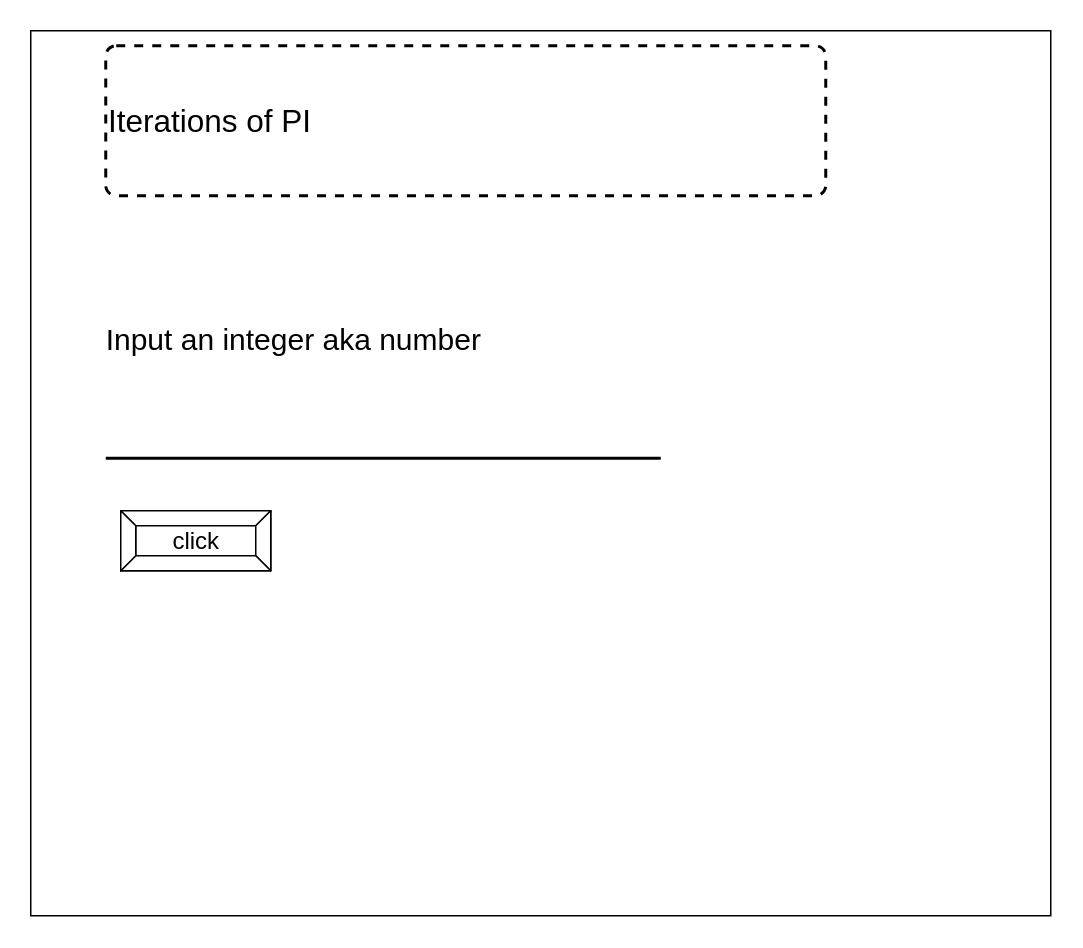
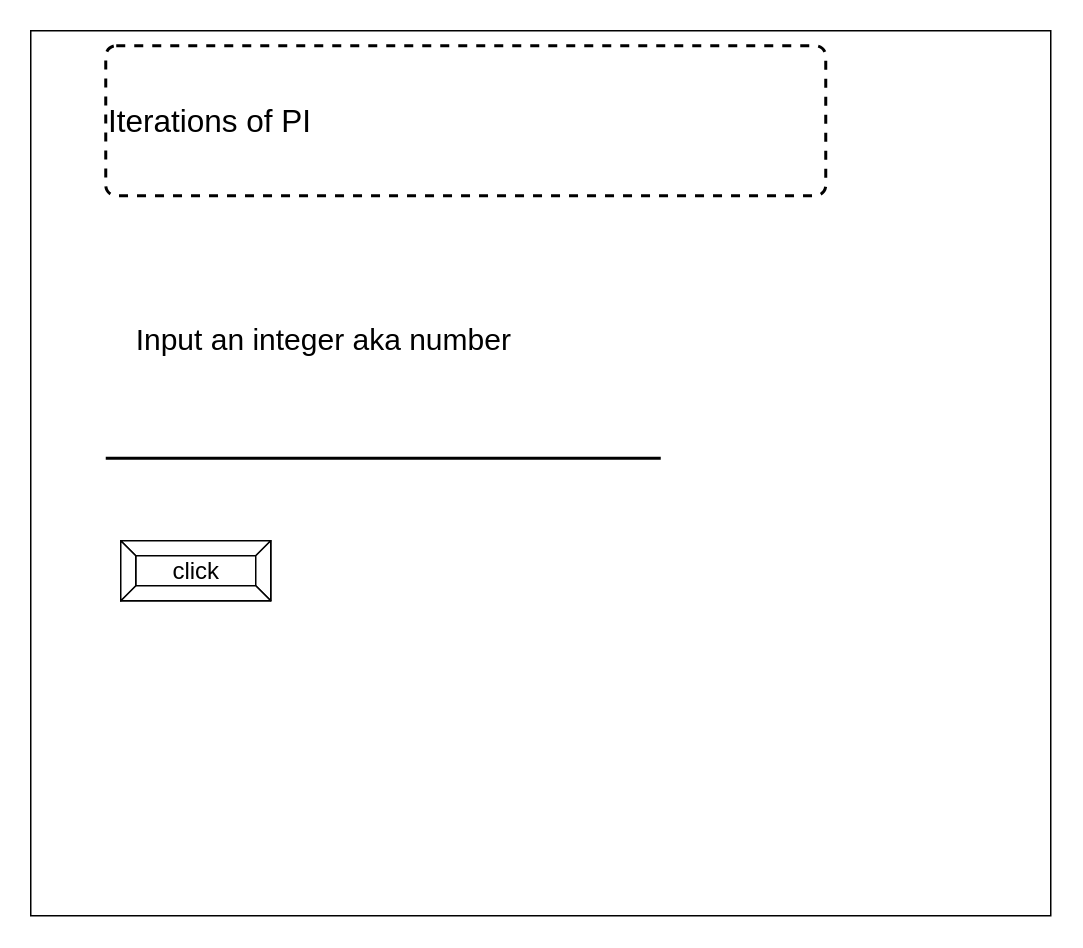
node "Input an integer aka number": moved (293, 338) -> (323, 338)
node "click": moved (196, 541) -> (196, 571)
